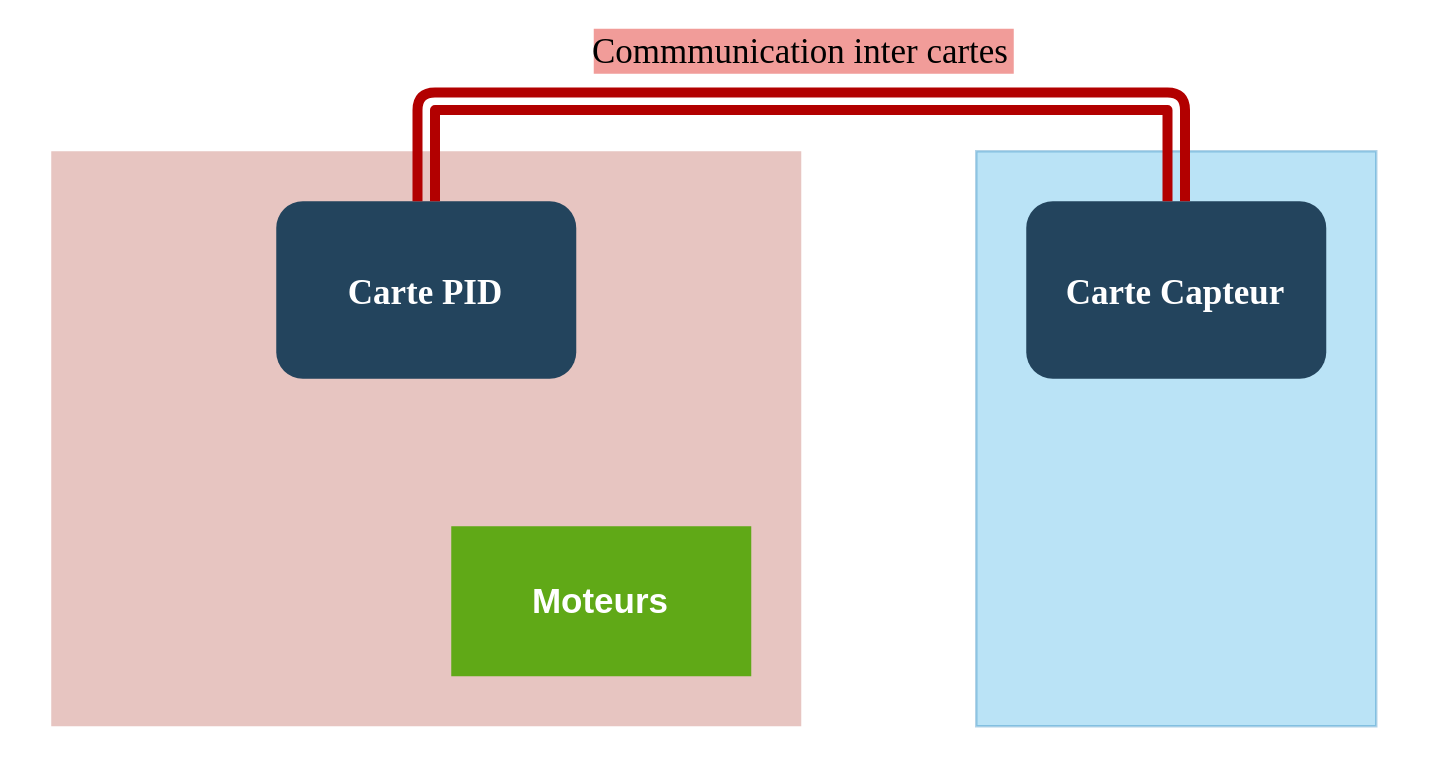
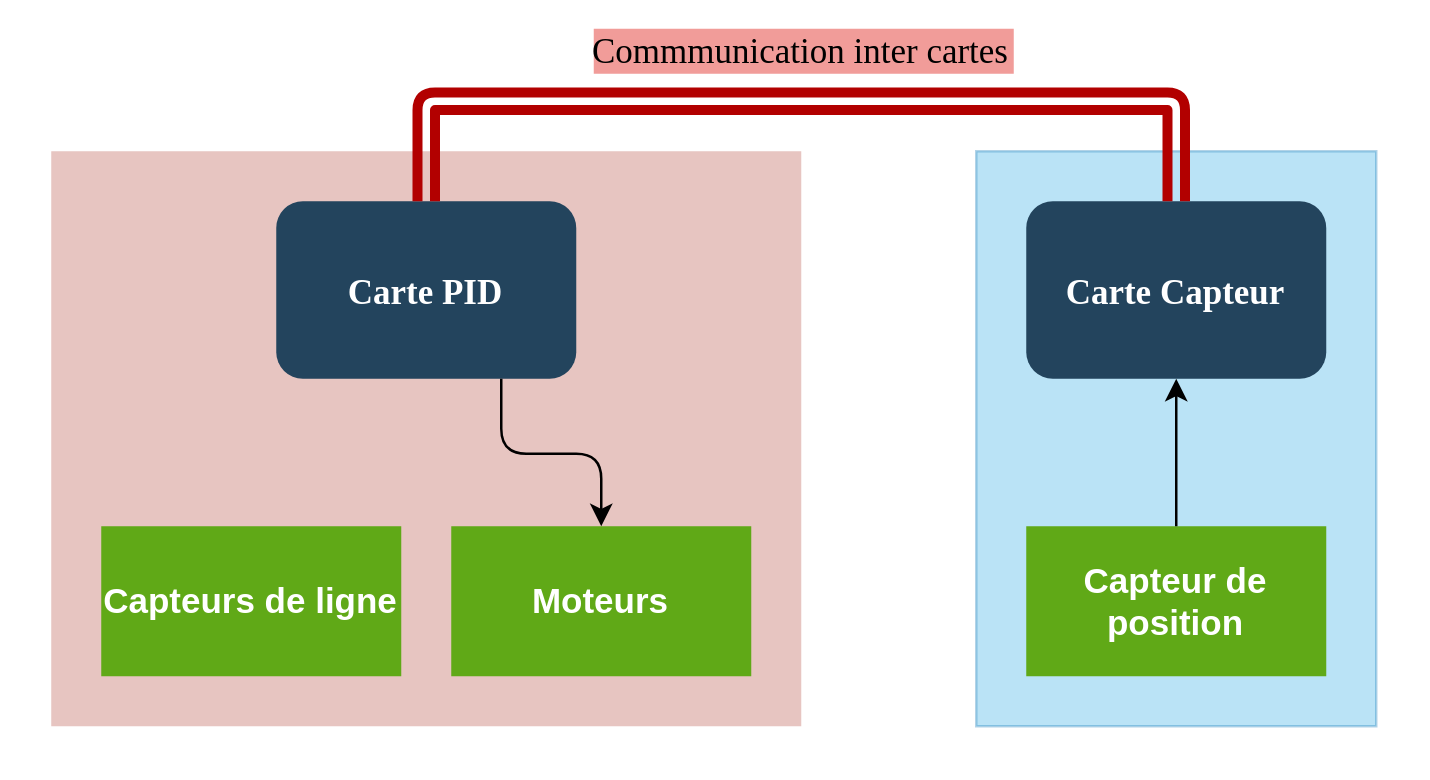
edge "Carte PID" -> "Moteurs": added
edge "Capteur de position" -> "Carte Capteur": added
node "Capteurs de ligne": added
node "Capteur de position": added
